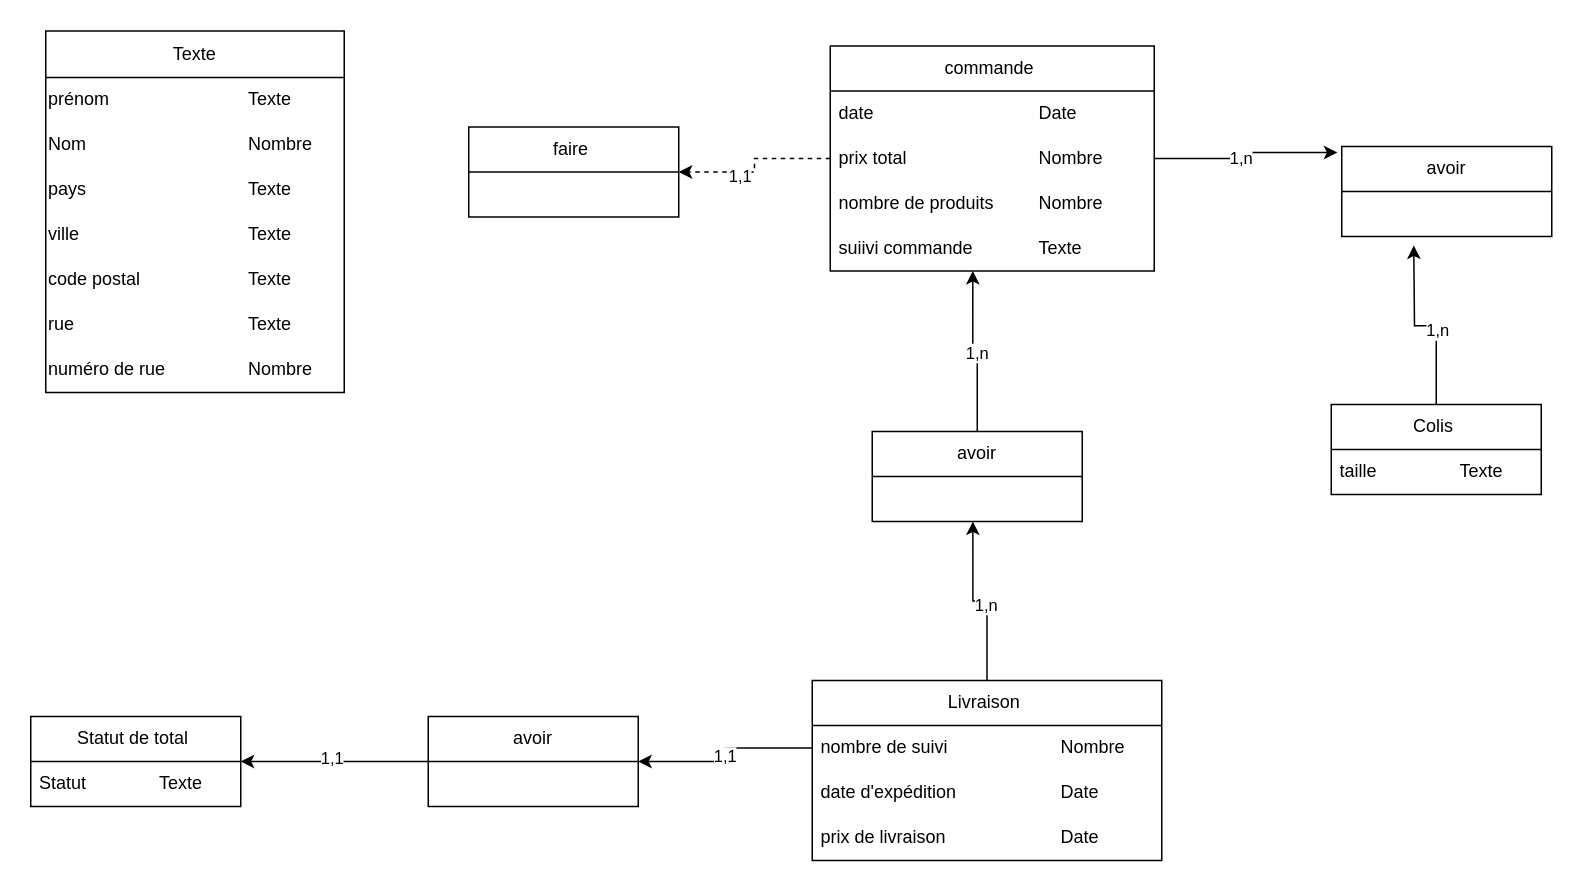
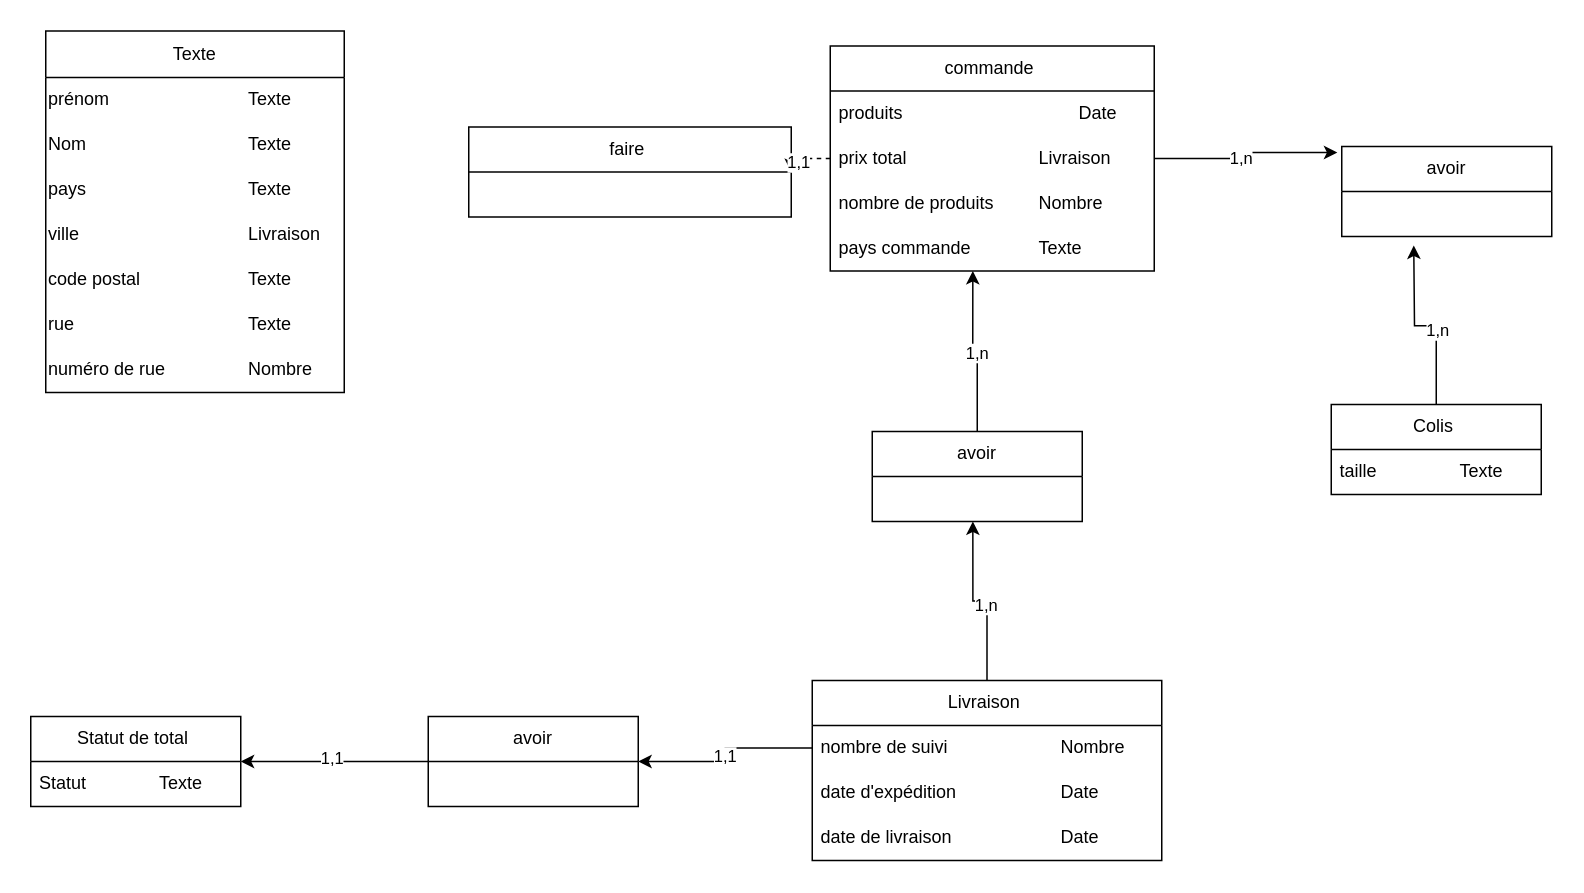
node "date Date": label "date Date" -> "produits Date"
node "Nom Nombre": label "Nom Nombre" -> "Nom Texte"
node "prix total Nombre": label "prix total Nombre" -> "prix total Livraison"
node "faire": size 210x90 -> 323x90
node "ville Texte": label "ville Texte" -> "ville Livraison"
node "suiivi commande Texte": label "suiivi commande Texte" -> "pays commande Texte"
node "prix de livraison Date": label "prix de livraison Date" -> "date de livraison Date"
